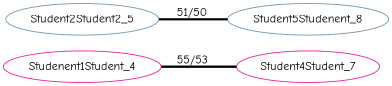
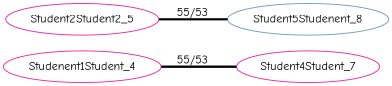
edge "Student2Student2_5" -- "Student5Studenent_8": label "51/50 " -> "55/53 "
node "Student2Student2_5": color #7298ae -> #ec2198
